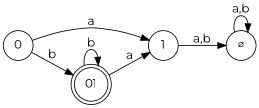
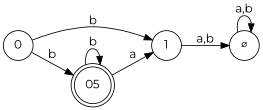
edge "0" -> "1": label "a" -> "b"
node "01": label "01" -> "05"
